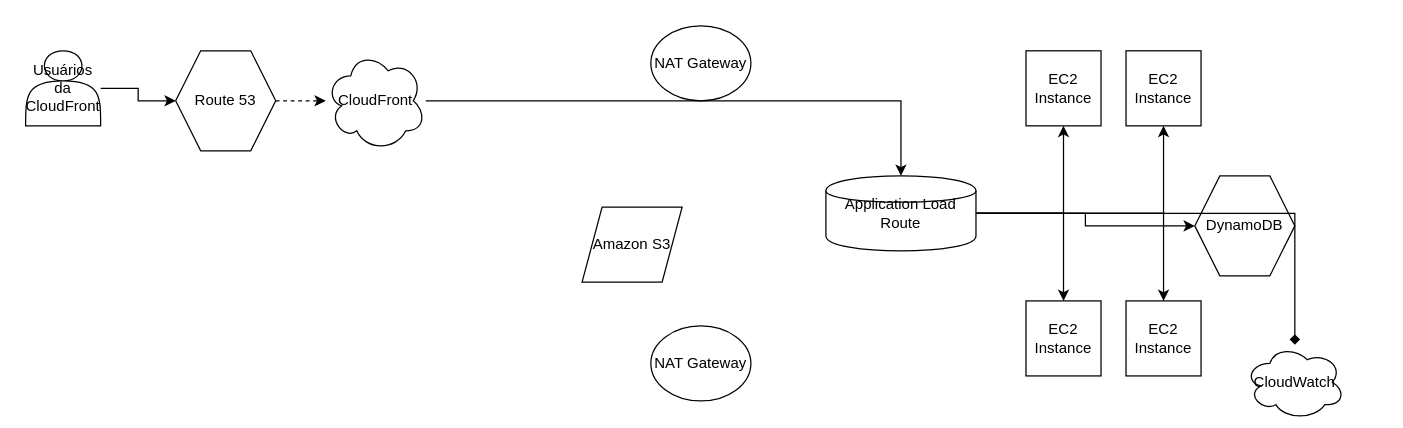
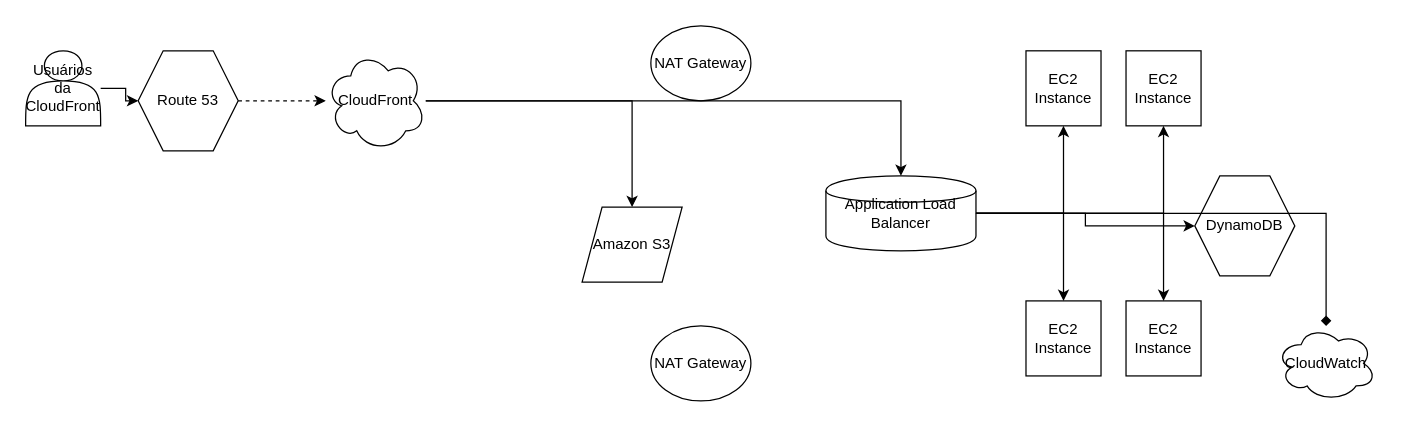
node "Route 53": moved (226, 101) -> (188, 101)
edge "CloudFront" -> "Amazon S3": added
node "Application Load Route": label "Application Load Route" -> "Application Load Balancer"
node "CloudWatch": moved (1294, 382) -> (1326, 363)
